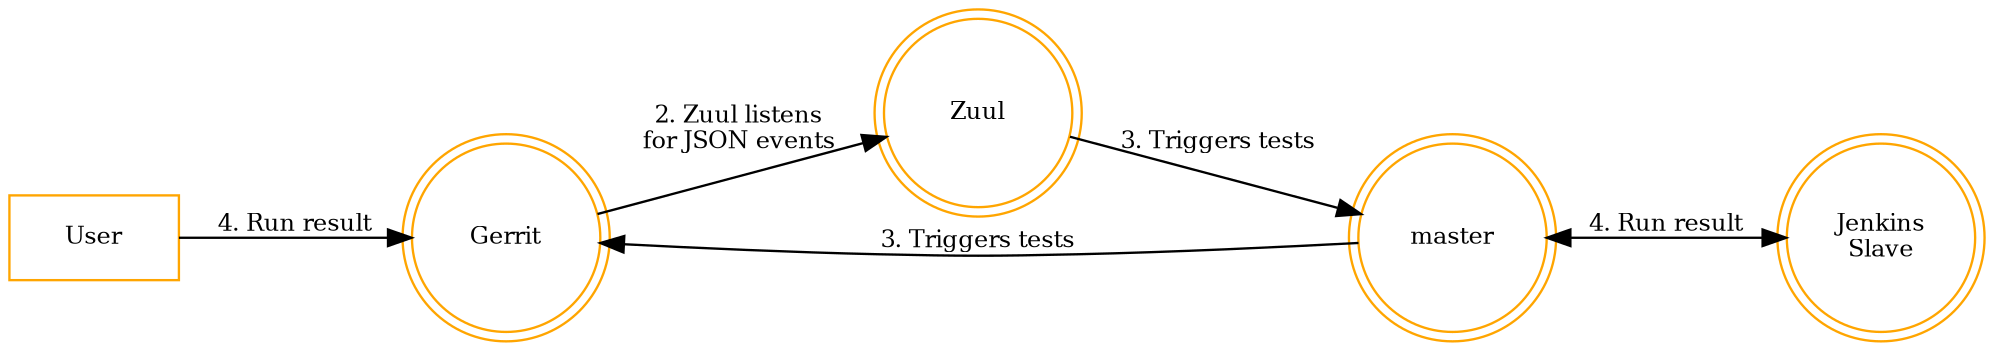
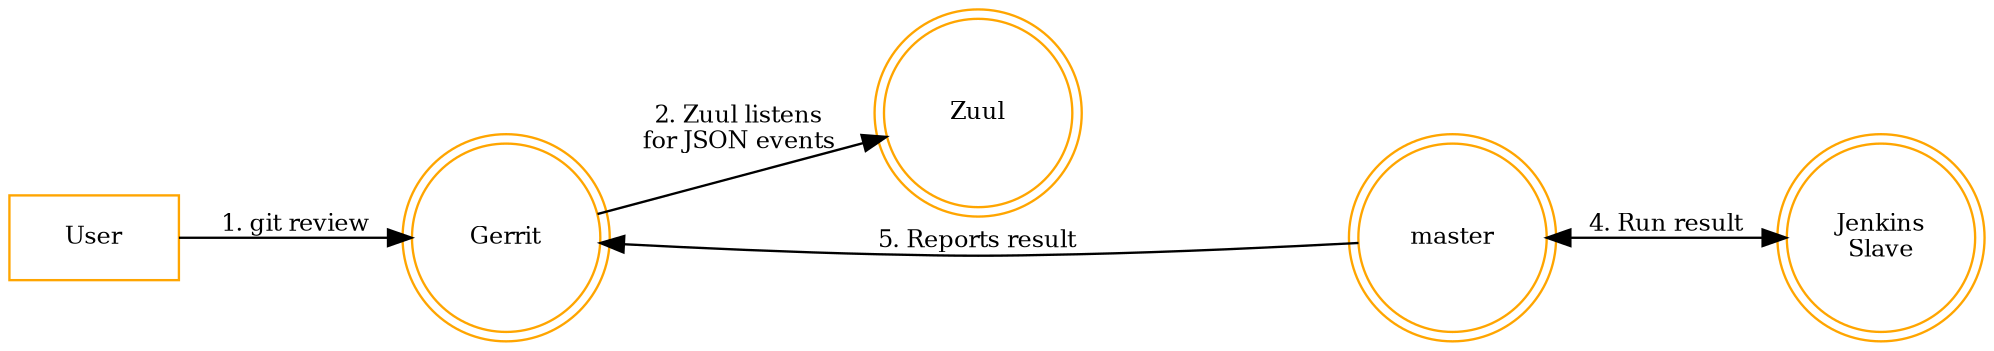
edge "Zuul" -> "master": removed, label "3. Triggers tests"
edge "User" -> "Gerrit": label "4. Run result" -> "1. git review"
edge "master" -> "Gerrit": label "3. Triggers tests" -> "5. Reports result"
